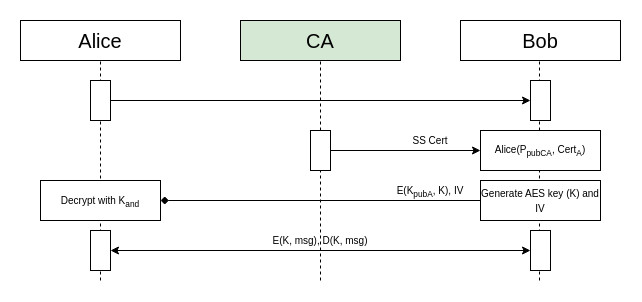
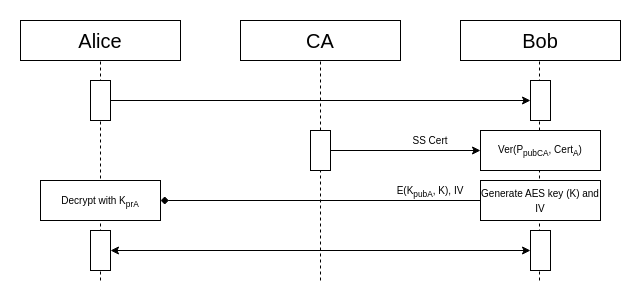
node "CA": fillcolor #d5e8d4 -> #ffffff
node "Alice(PpubCA, CertA)": label "Alice(PpubCA, CertA)" -> "Ver(PpubCA, CertA)"
node "Decrypt with Kand": label "Decrypt with Kand" -> "Decrypt with KprA"
node "E(K, msg), D(K, msg)": removed
